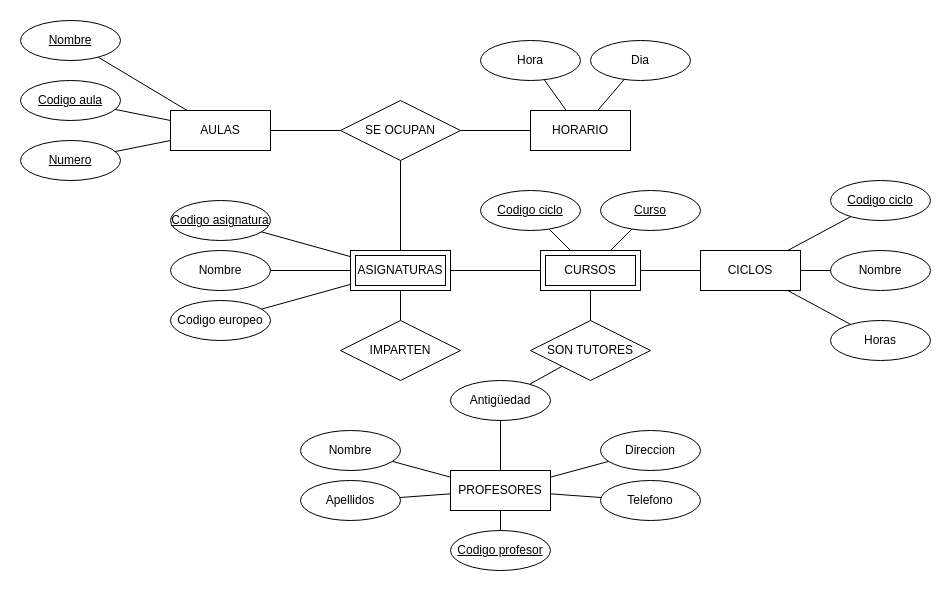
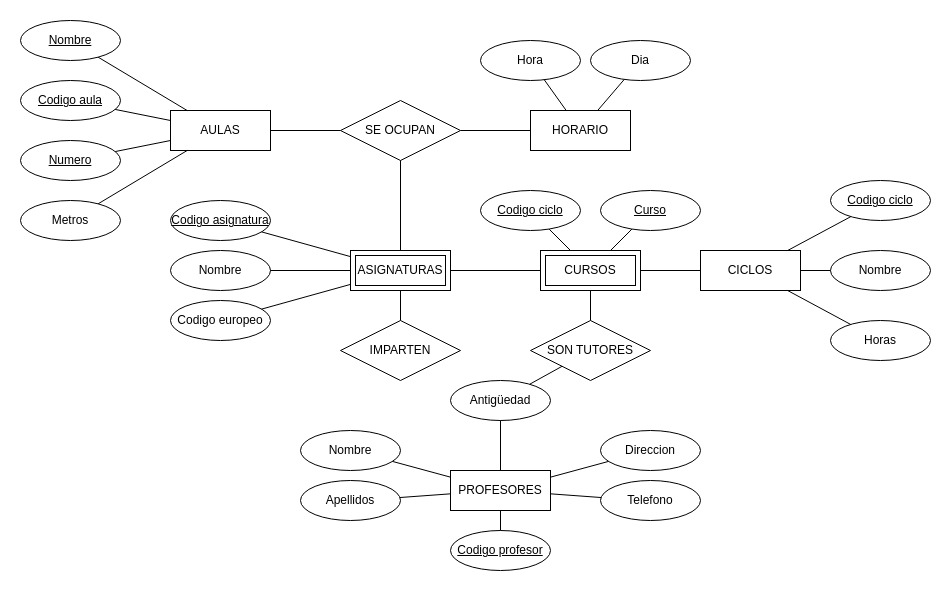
edge "AULAS" -- "Metros": added
node "Metros": added
